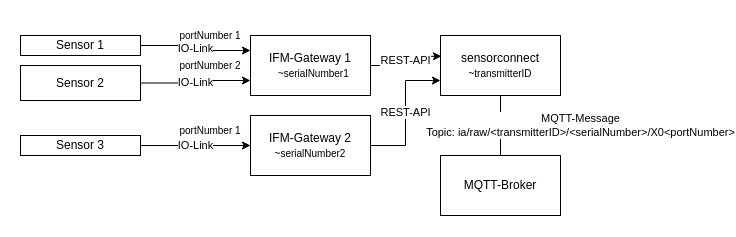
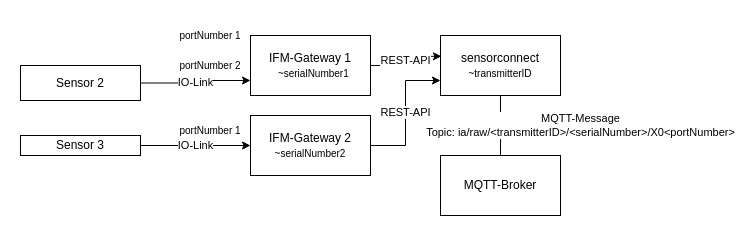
node "Sensor 1": removed
edge "Sensor 1" -> "IFM-Gateway 1 ~serialNumber1": removed, label "IO-Link"
